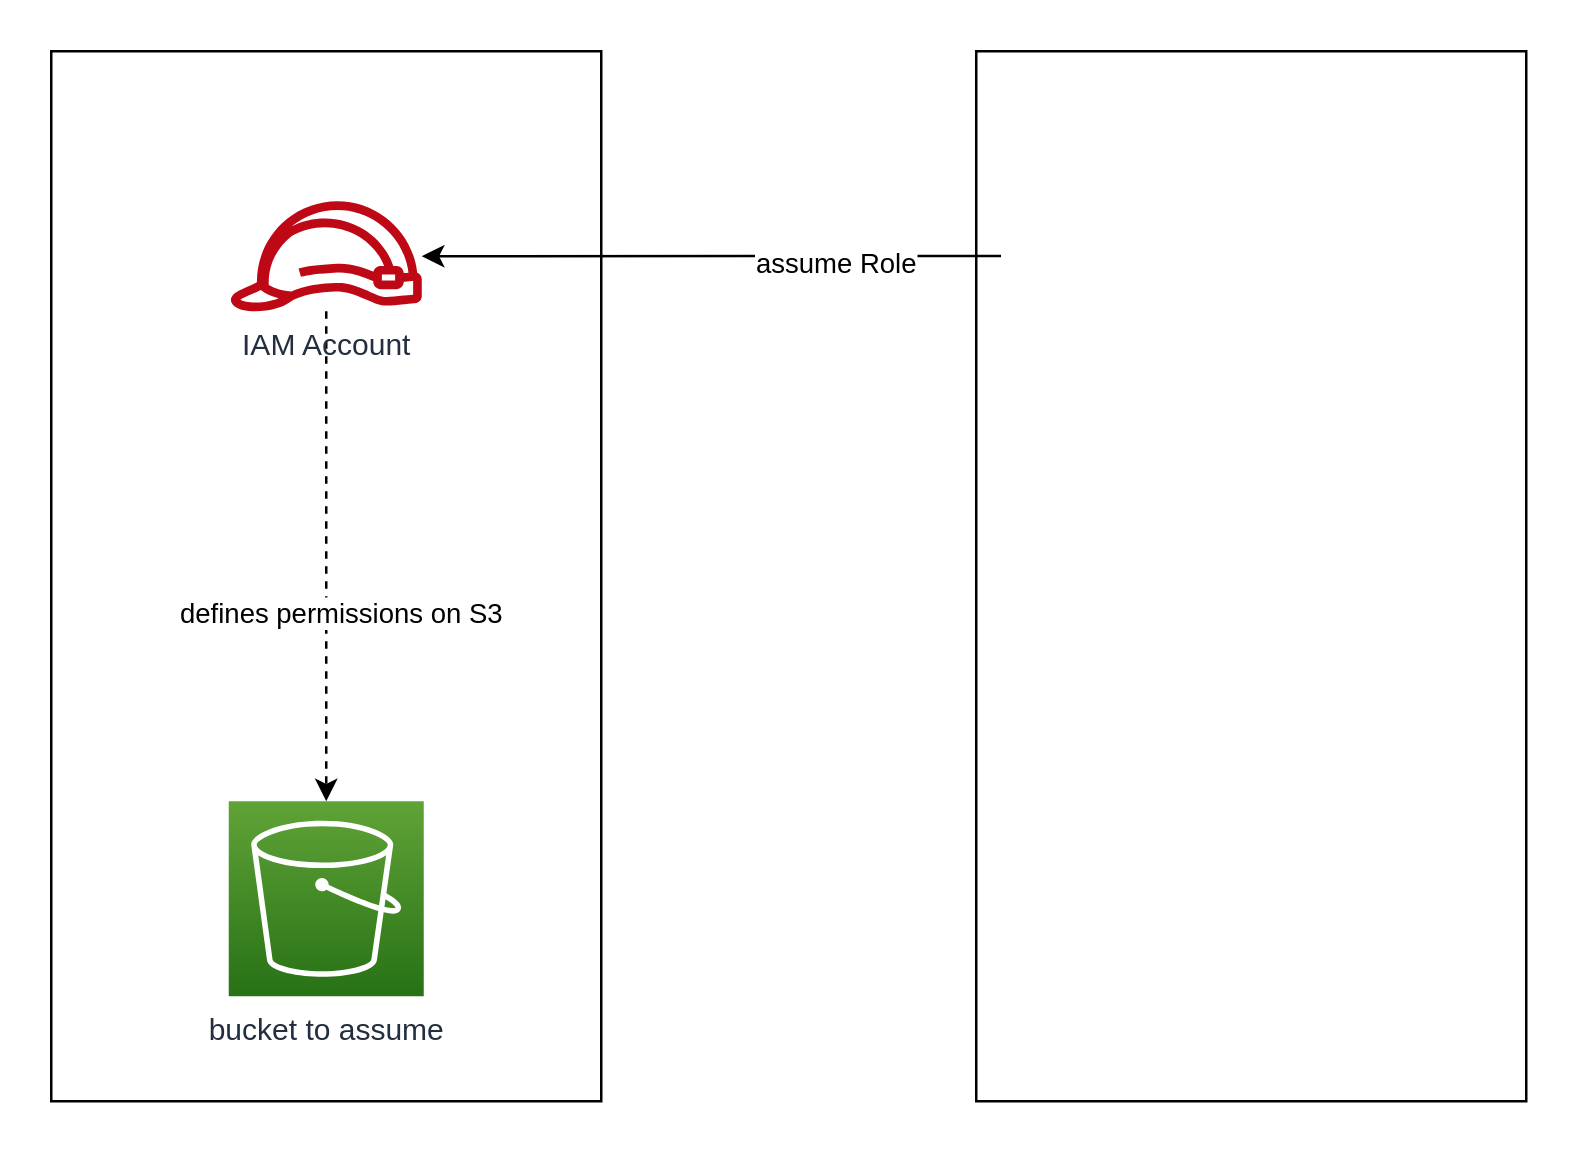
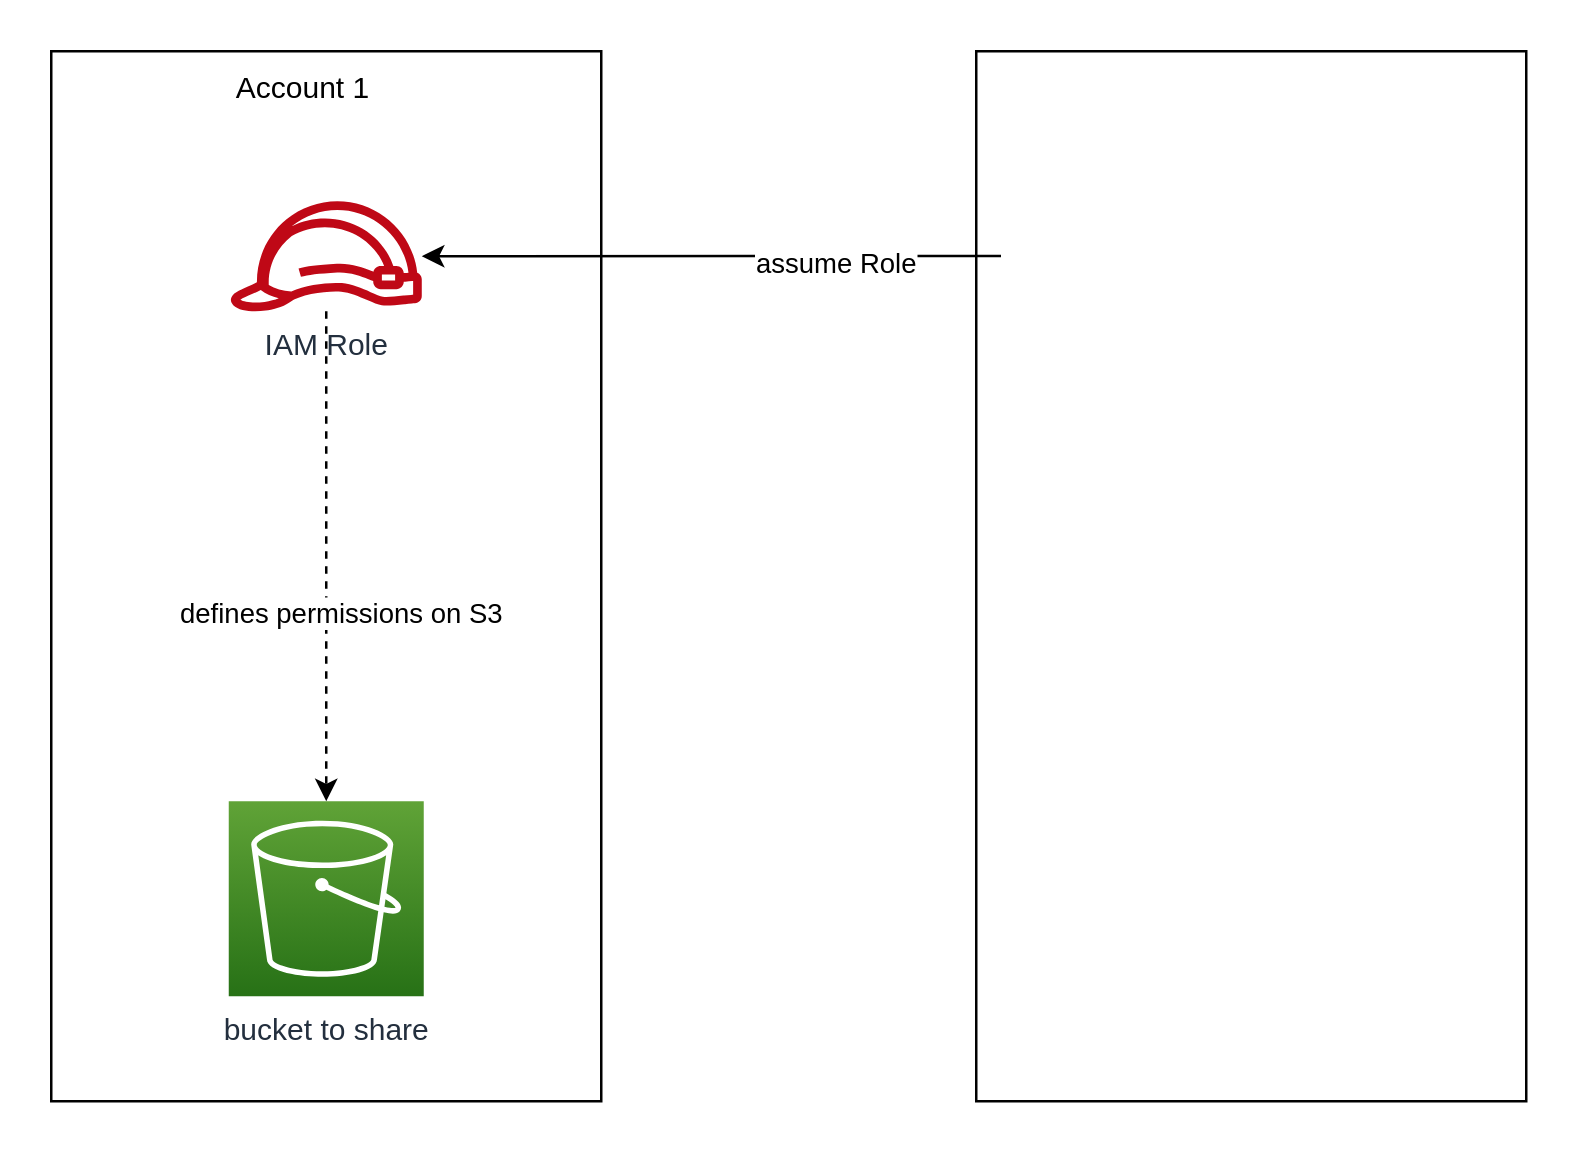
node "Account 1": added
node "IAM Account": label "IAM Account" -> "IAM Role"
node "bucket to assume": label "bucket to assume" -> "bucket to share"
